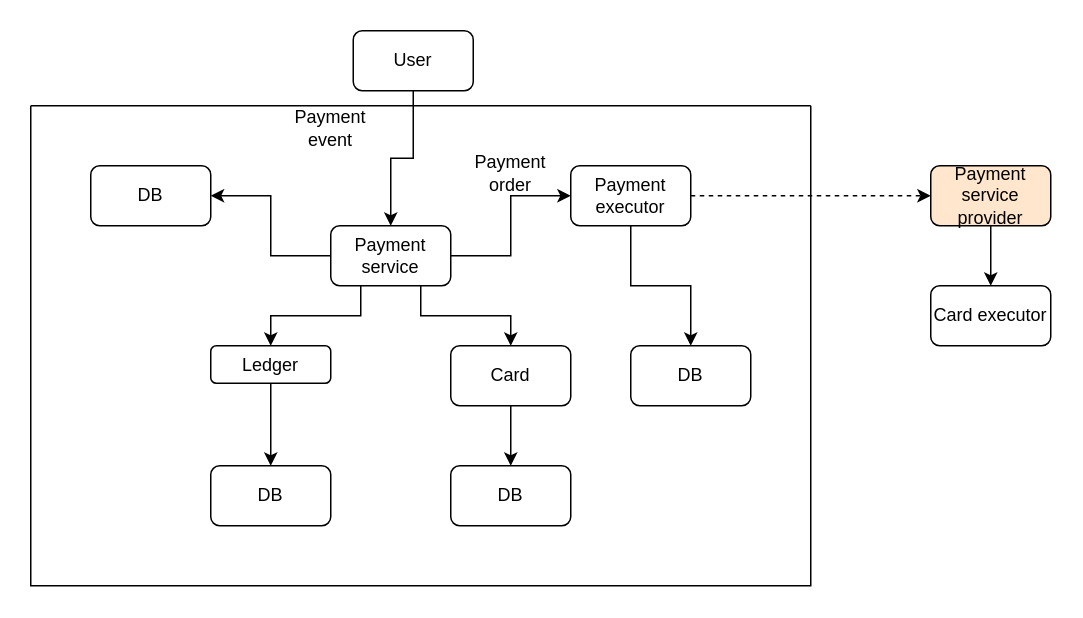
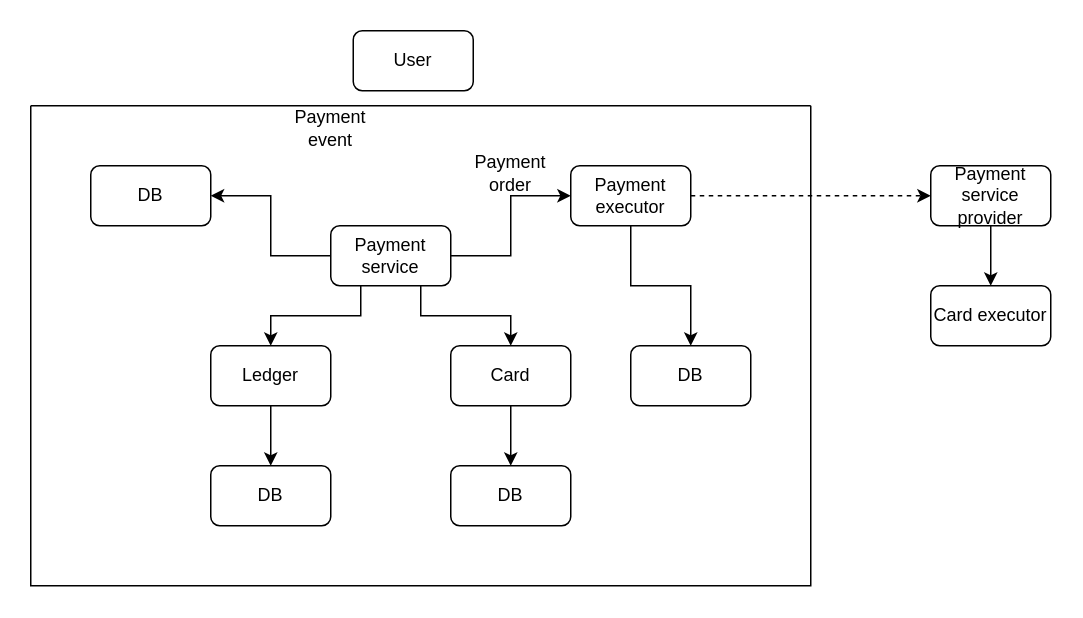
edge "User" -> "Payment service": removed
node "Payment service provider": fillcolor #ffe6cc -> #ffffff
node "Ledger": size 120x38 -> 120x60
